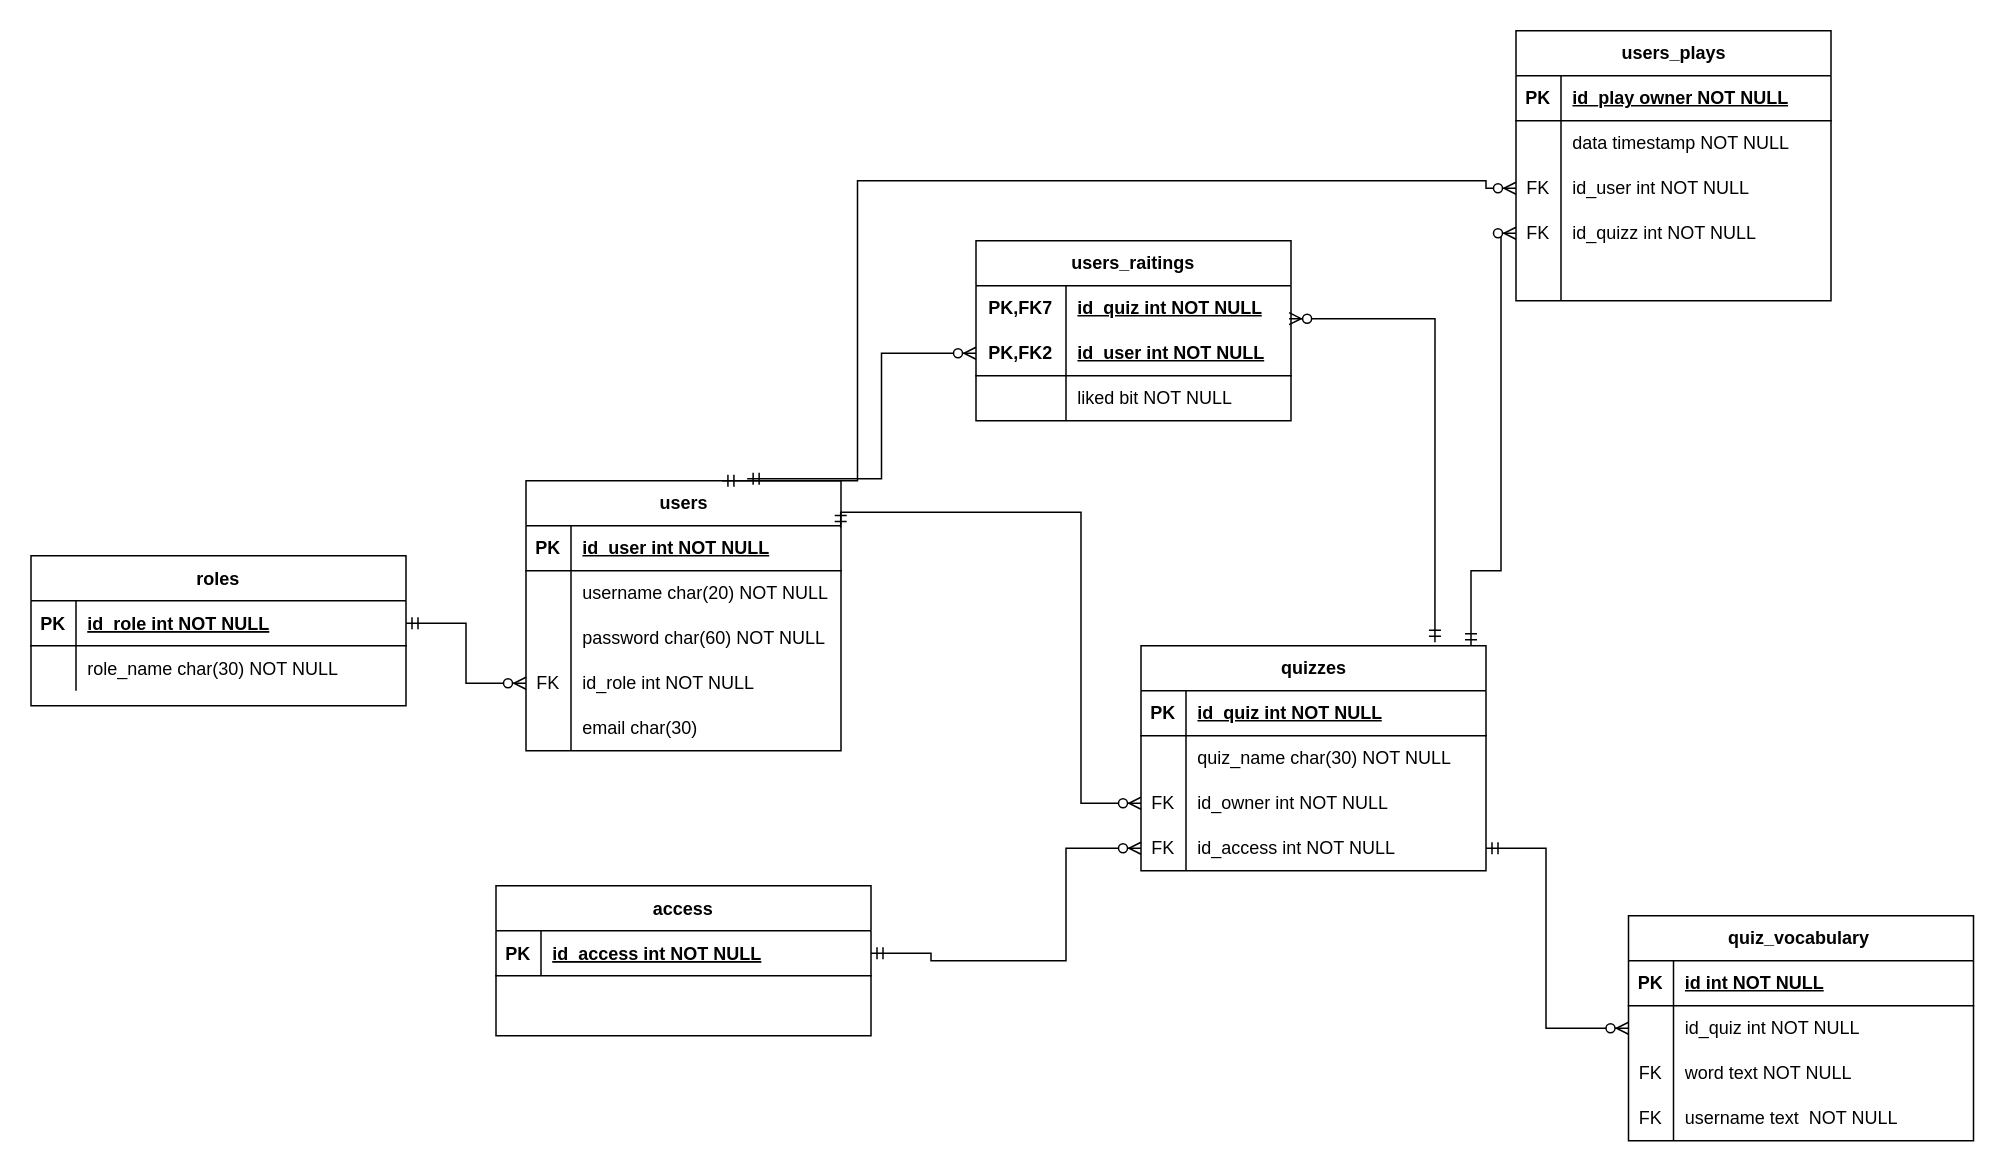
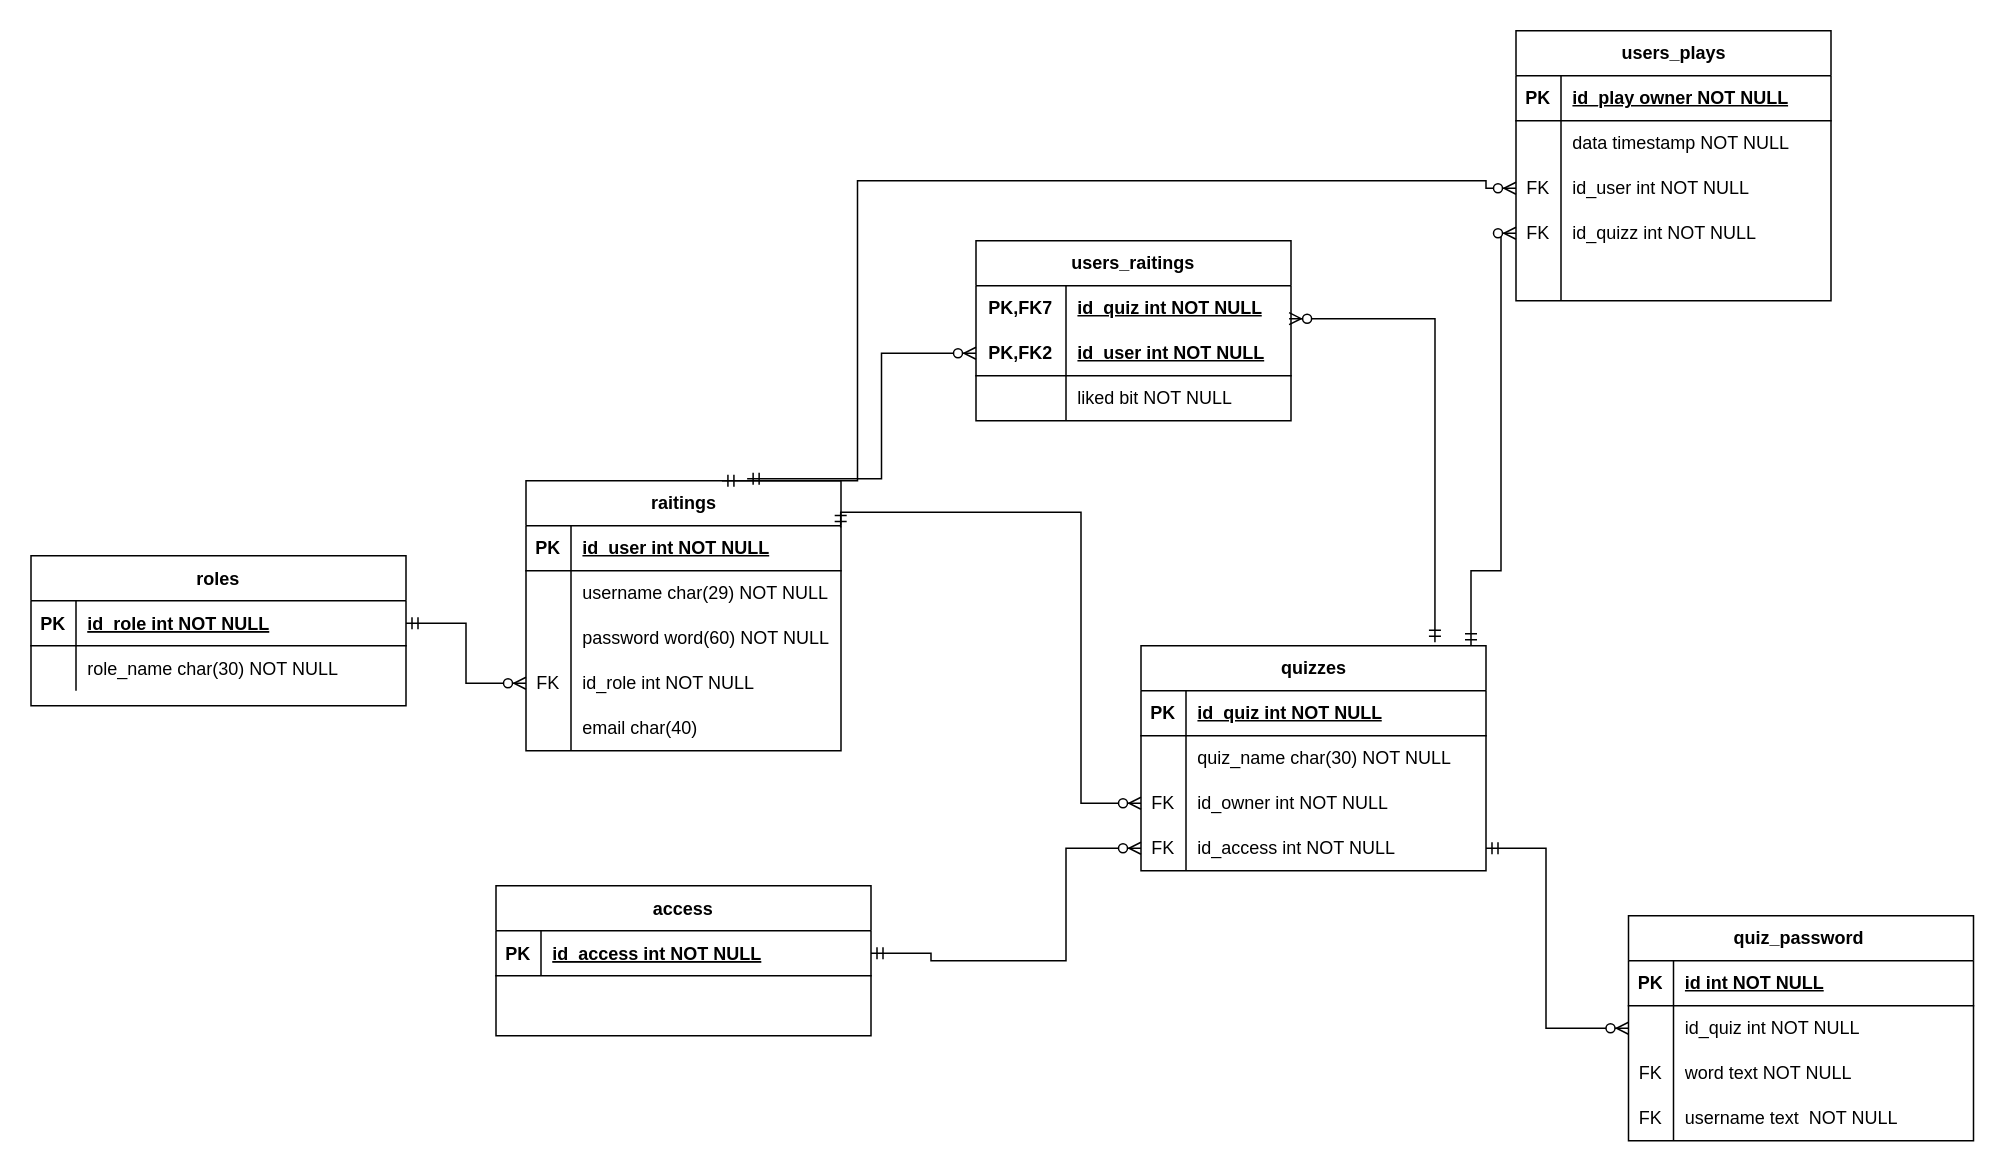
node "users": label "users" -> "raitings"
node "username char(20) NOT NULL": label "username char(20) NOT NULL" -> "username char(29) NOT NULL"
node "password char(60) NOT NULL": label "password char(60) NOT NULL" -> "password word(60) NOT NULL"
node "email char(30)": label "email char(30)" -> "email char(40)"
node "quiz_vocabulary": label "quiz_vocabulary" -> "quiz_password"
